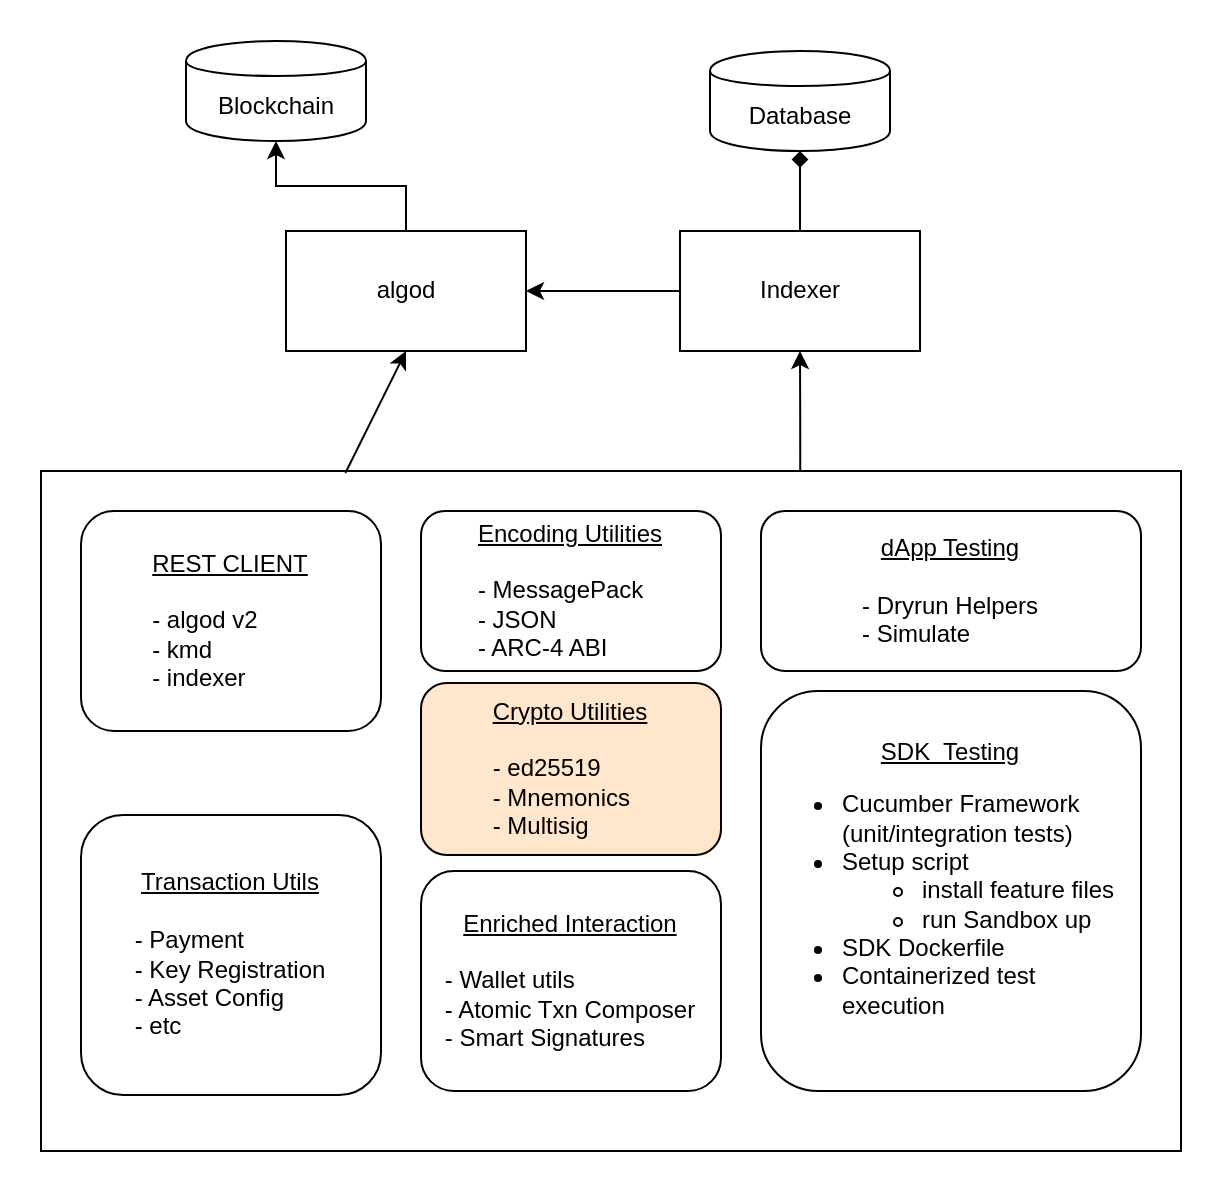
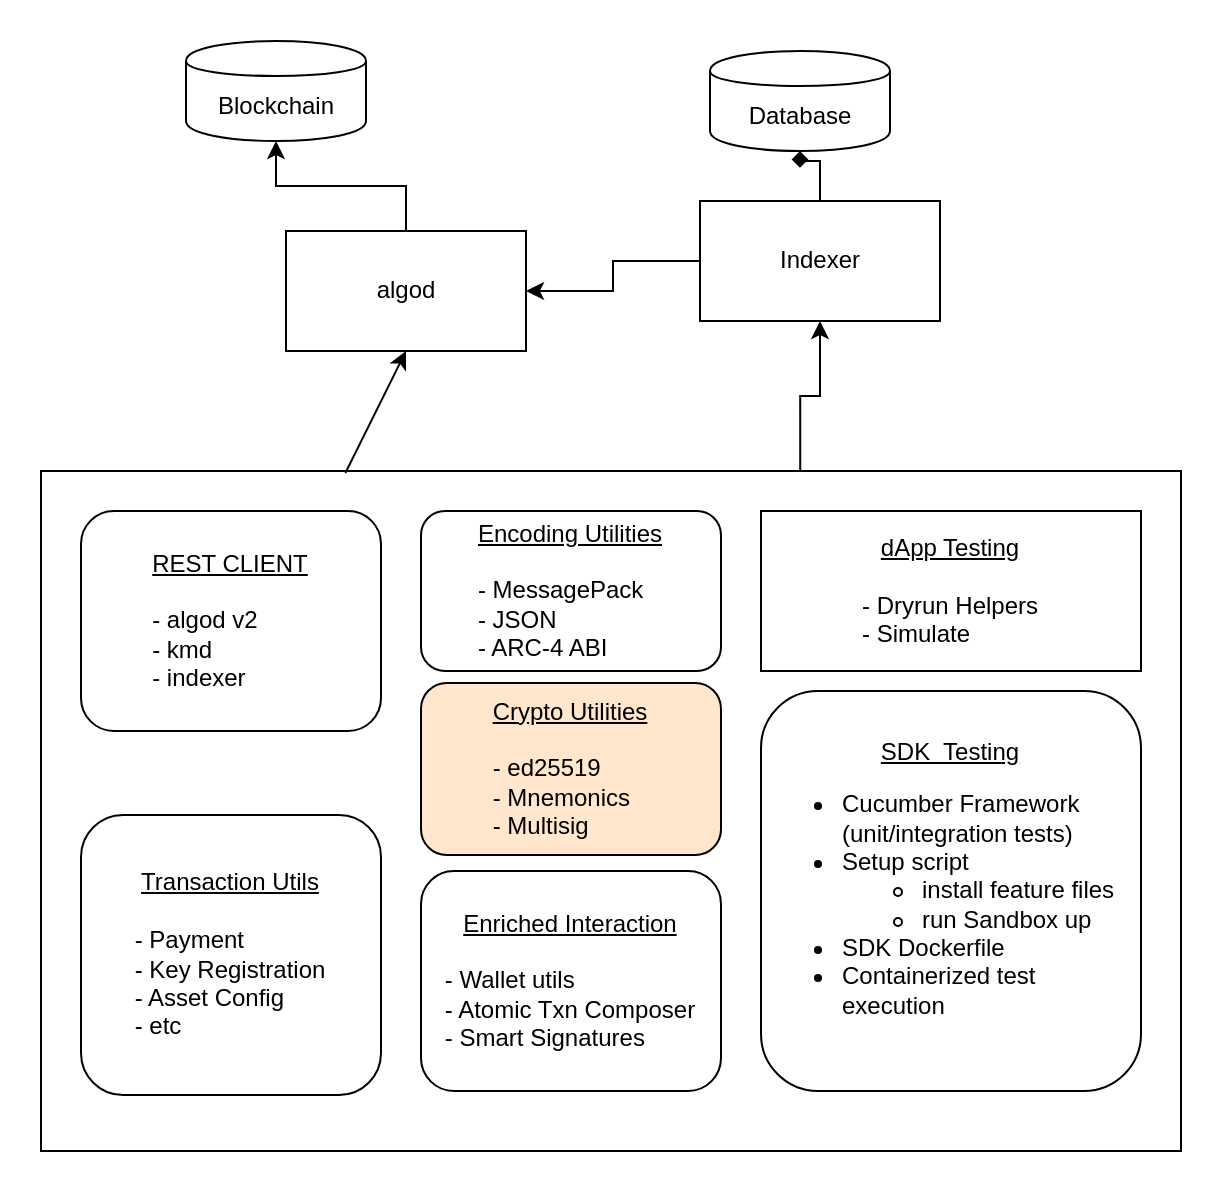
node "Indexer": moved (800, 291) -> (820, 261)
node "dApp Testing - Dryrun Helpers - Simulate": shape rounded rectangle -> rectangle
